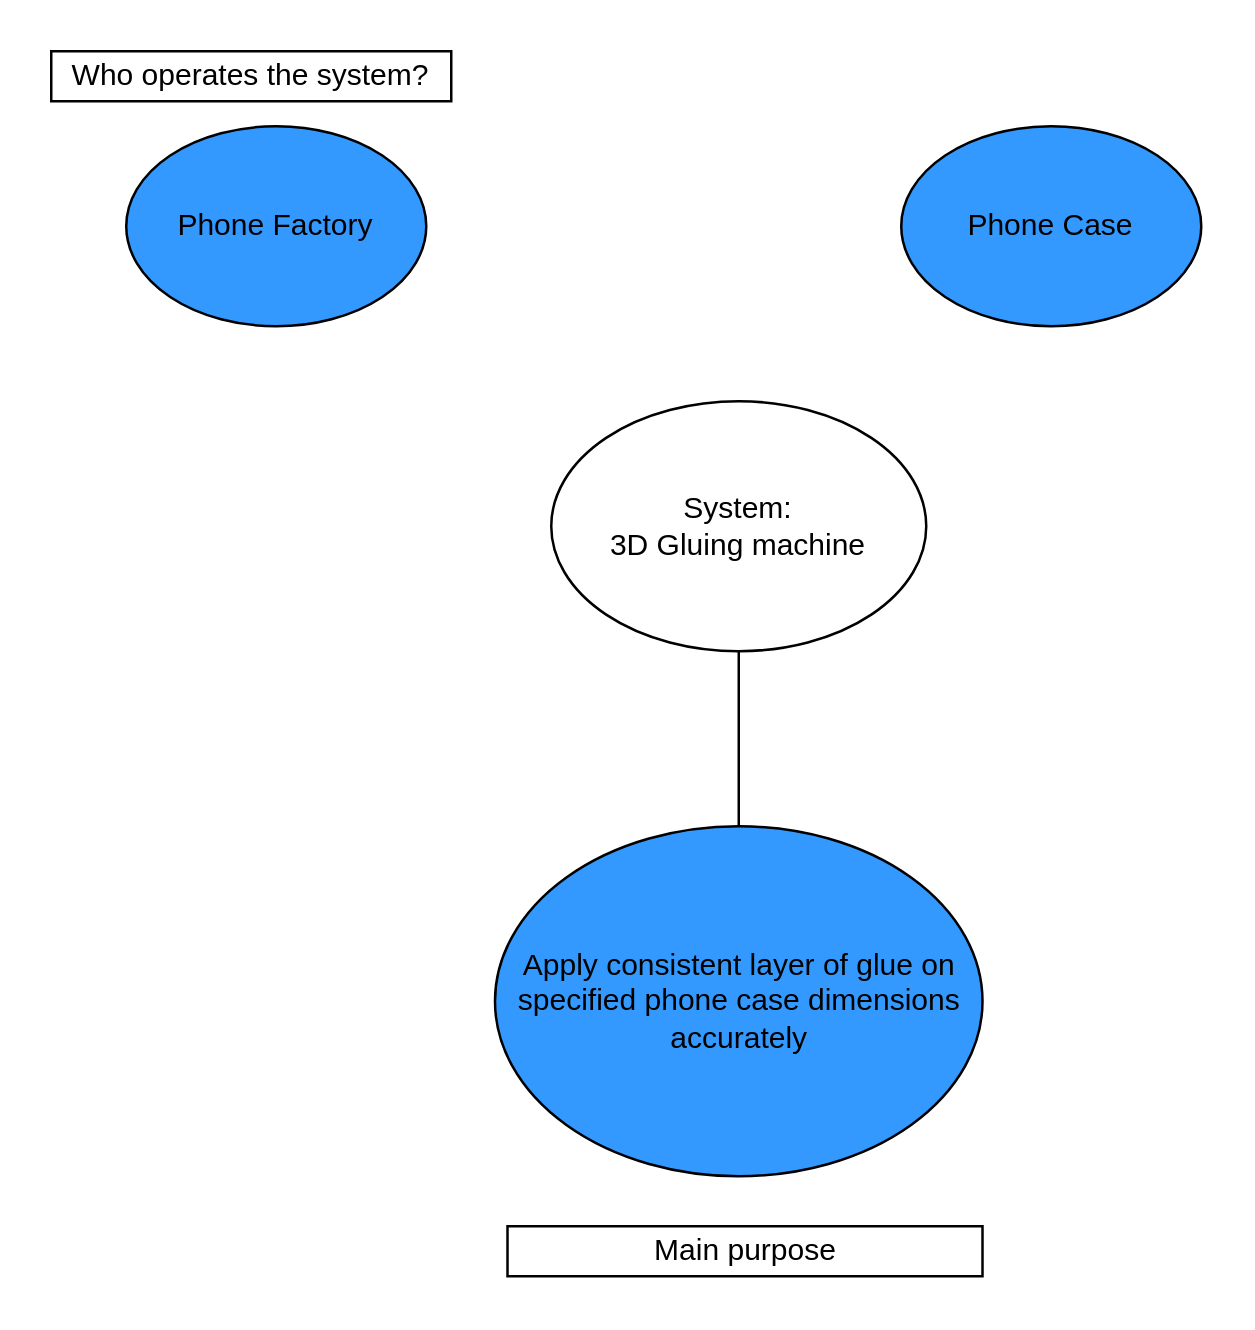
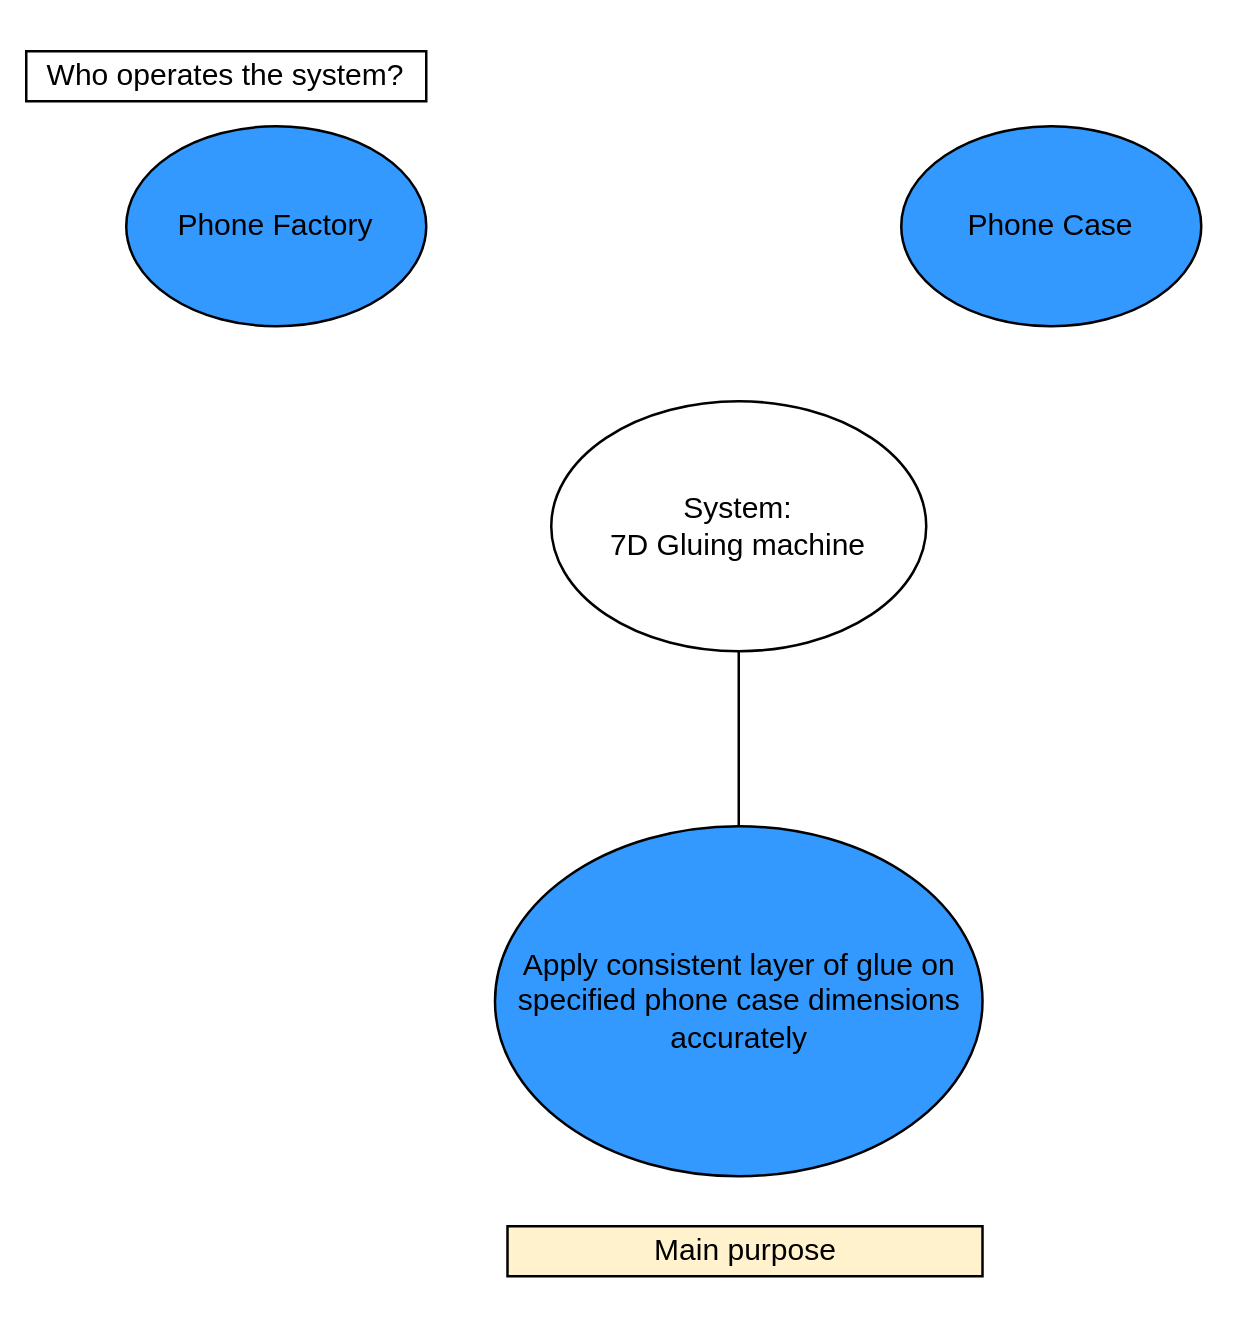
node "Who operates the system?": moved (251, 76) -> (226, 76)
node "System: 3D Gluing machine": label "System: 3D Gluing machine" -> "System: 7D Gluing machine"
node "Main purpose": fillcolor #ffffff -> #fff2cc
